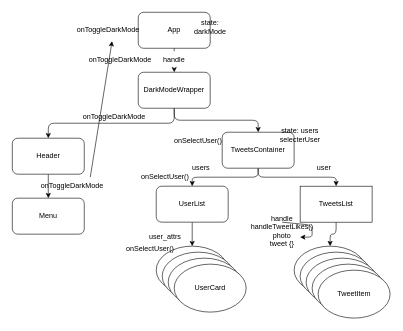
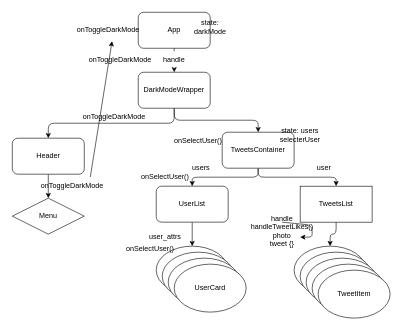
node "Menu": shape rounded rectangle -> diamond
